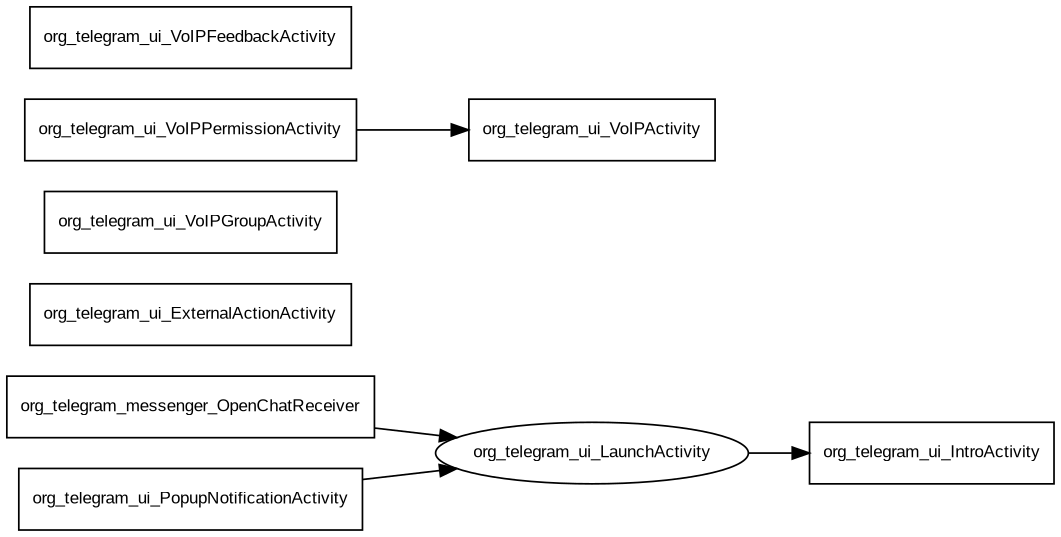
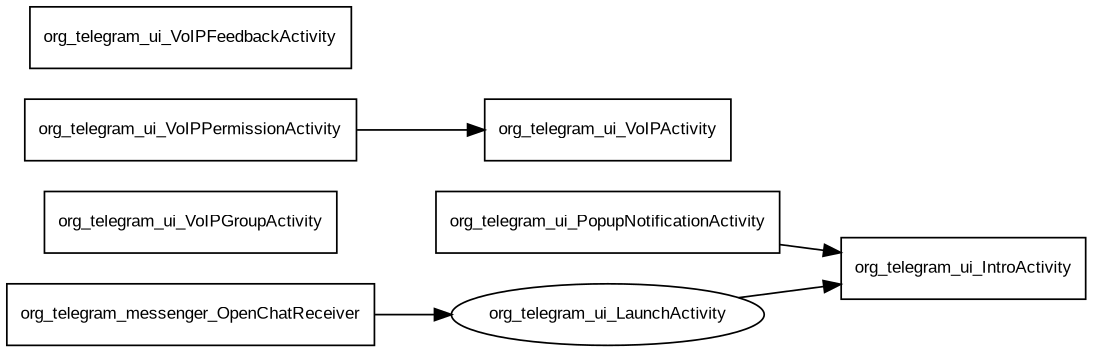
node "org_telegram_ui_ExternalActionActivity": removed
edge "org_telegram_ui_PopupNotificationActivity" -> "org_telegram_ui_LaunchActivity": now "org_telegram_ui_PopupNotificationActivity" -> "org_telegram_ui_IntroActivity"
